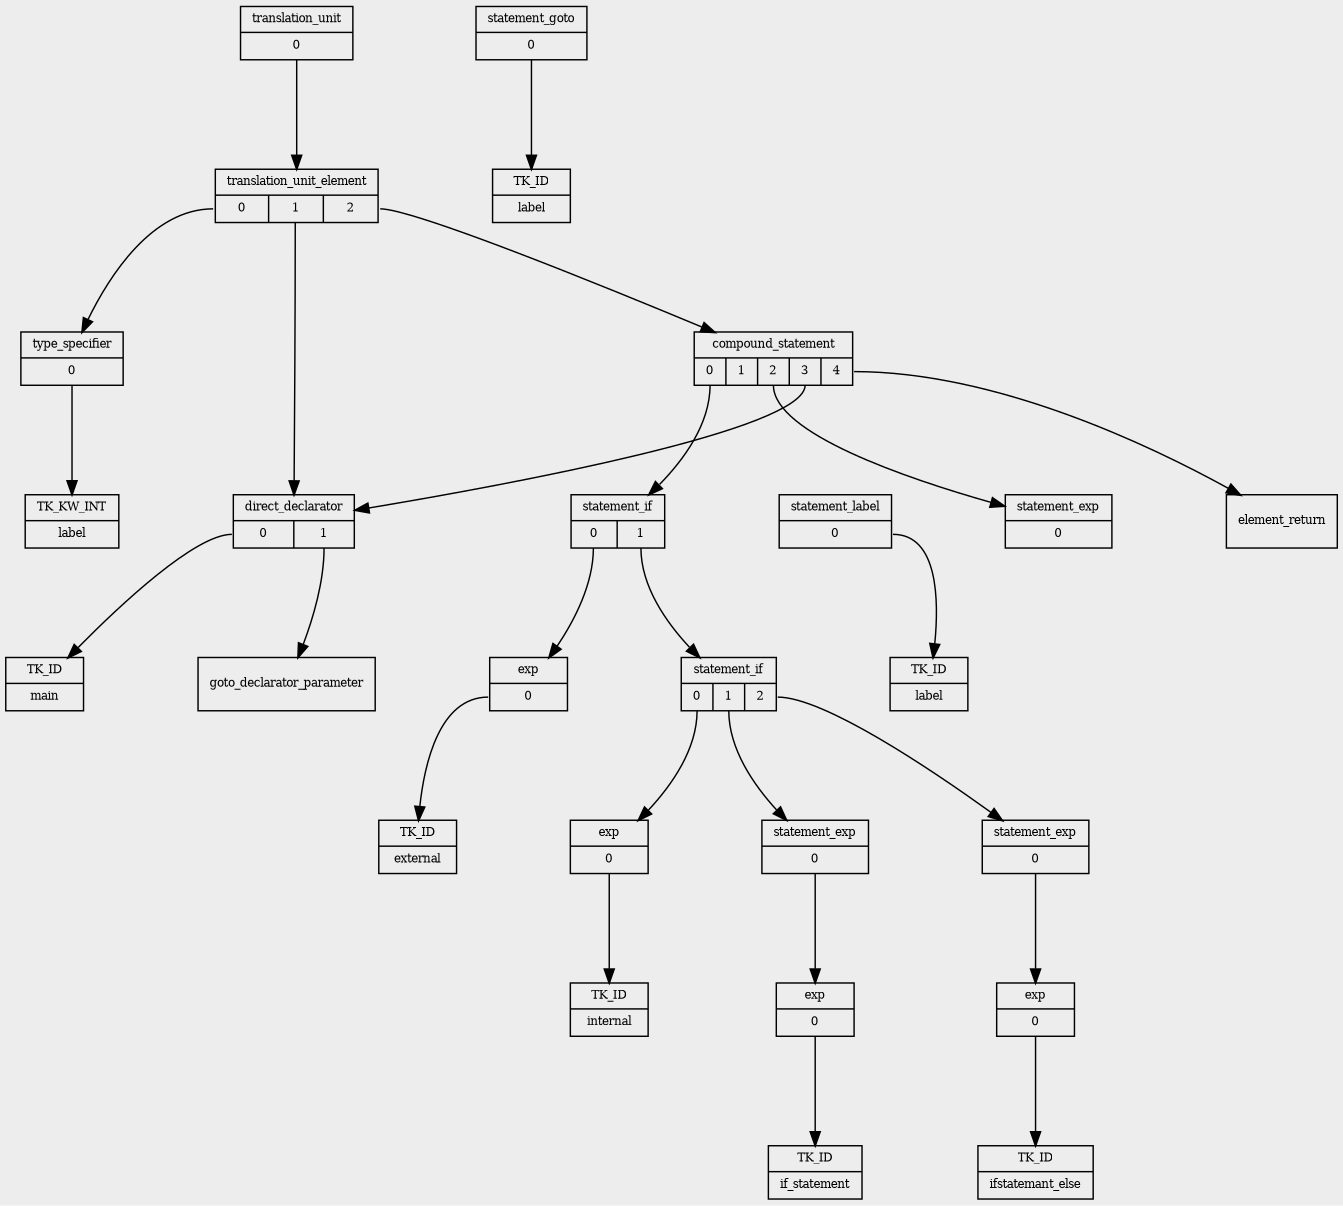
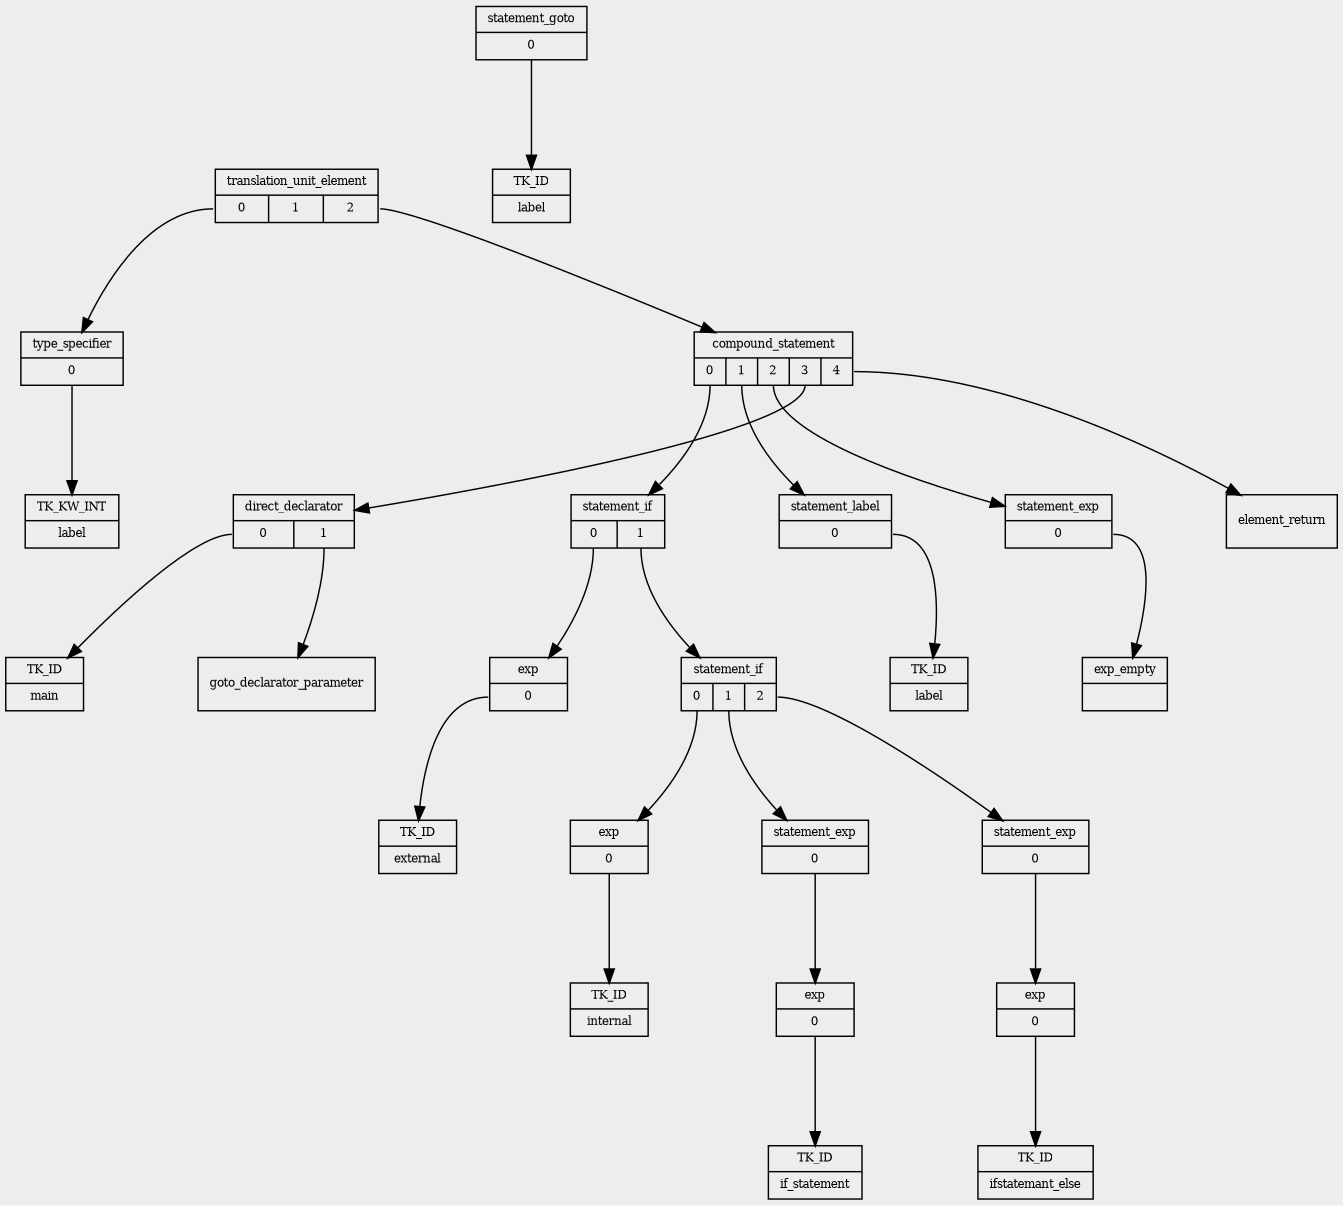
node "translation_unit": removed
edge "translation_unit_element" -> "direct_declarator": removed
edge "compound_statement" -> "statement_label": added
node "exp_empty": added
